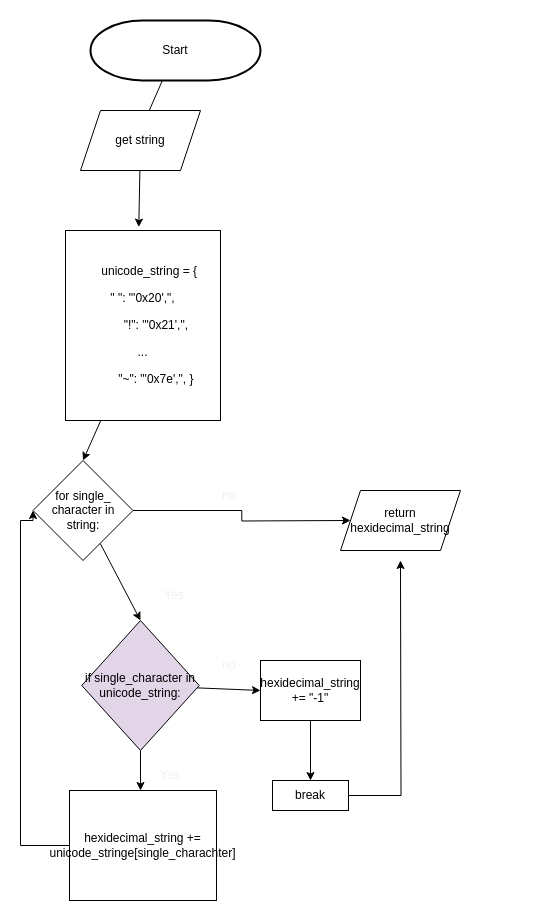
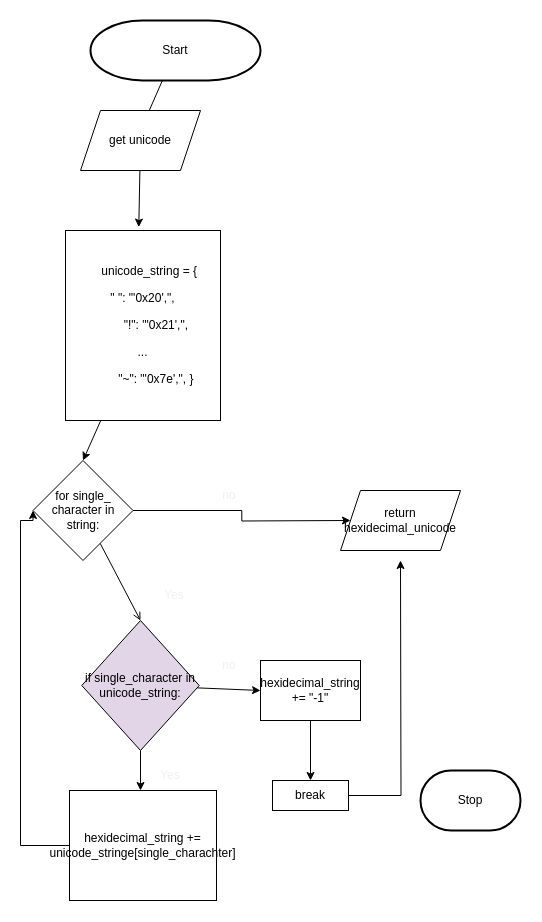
node "get string": label "get string" -> "get unicode"
node "return hexidecimal_string": label "return hexidecimal_string" -> "return hexidecimal_unicode"
edge "for single_ character in string:" -> "if single_character in unicode_string:": arrowhead classic -> open
node "Stop": added
